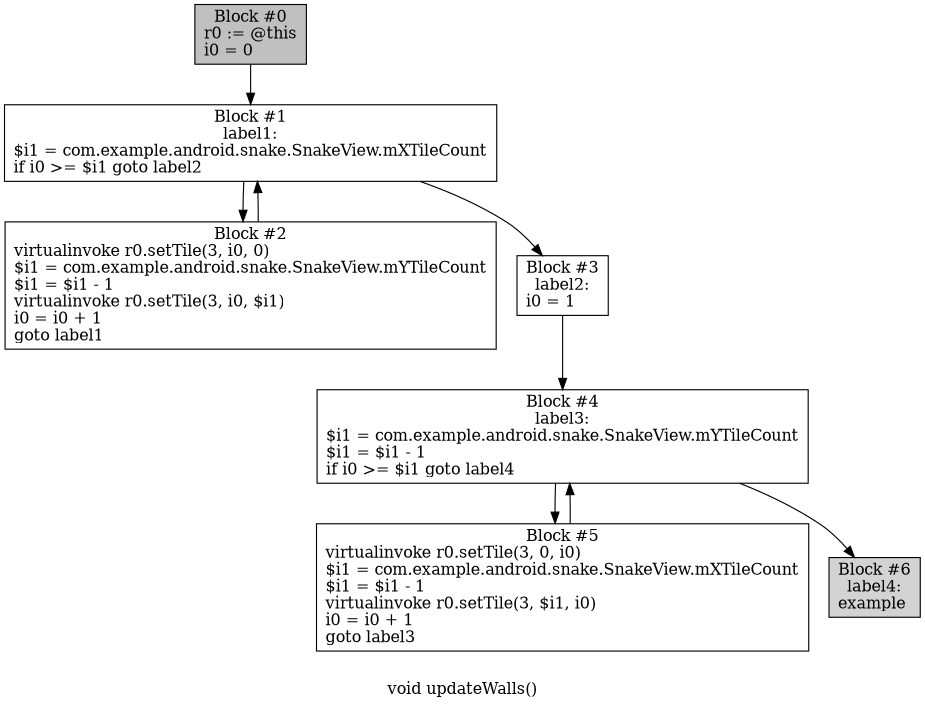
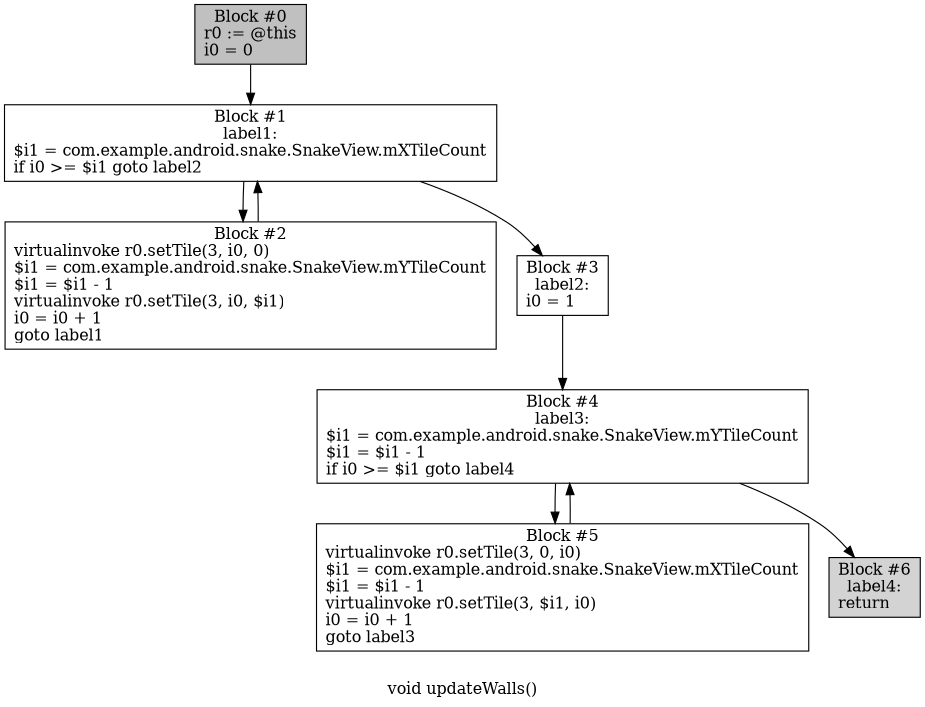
node "Block #6 label4: example": label "Block #6 label4: example" -> "Block #6 label4: return"
